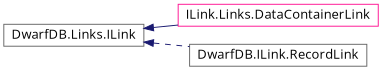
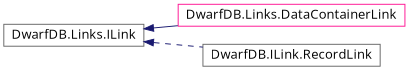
node "ILink.Links.DataContainerLink": label "ILink.Links.DataContainerLink" -> "DwarfDB.Links.DataContainerLink"
